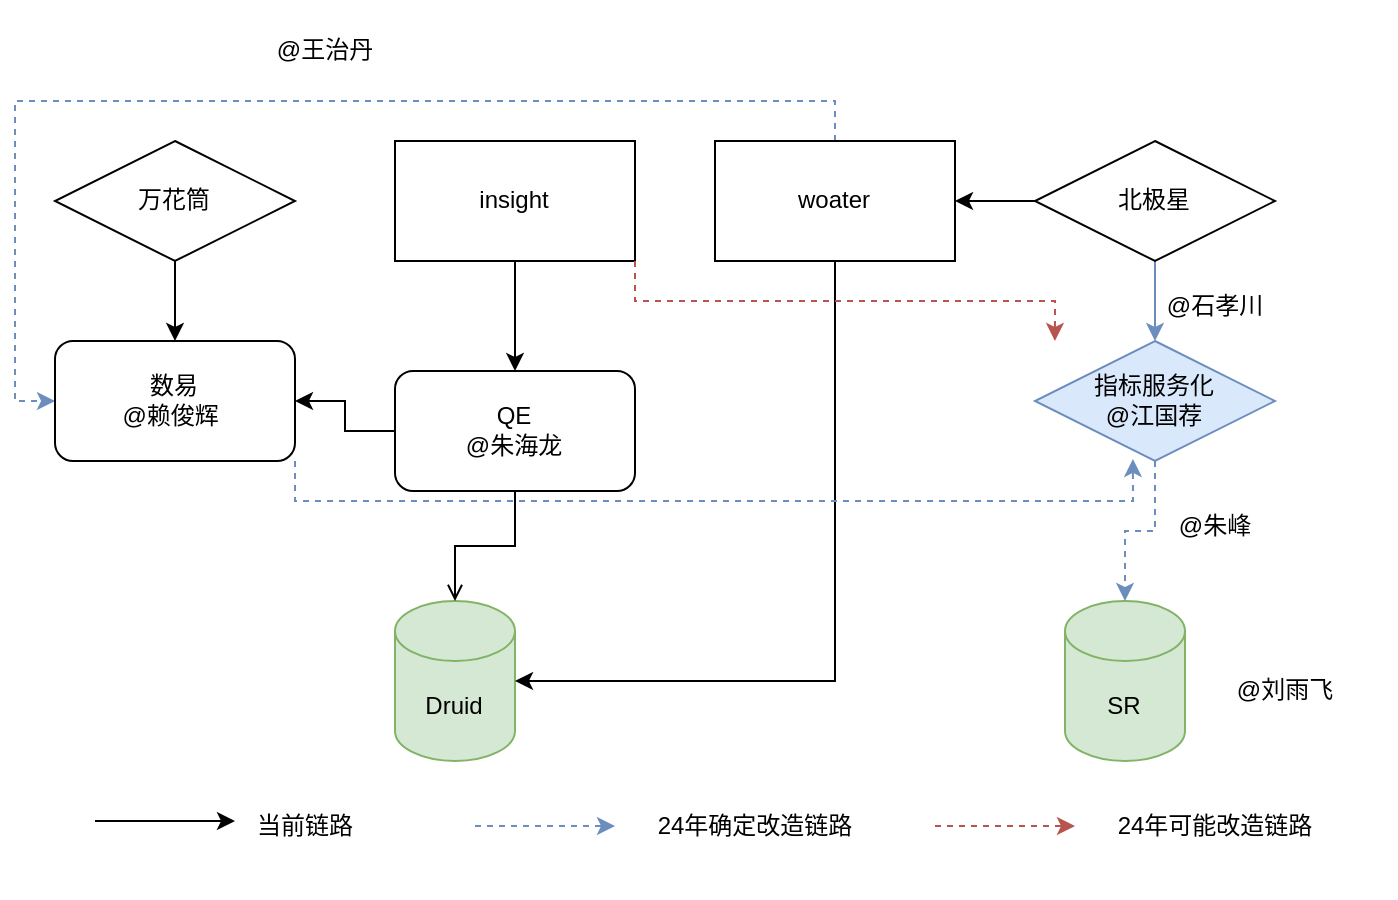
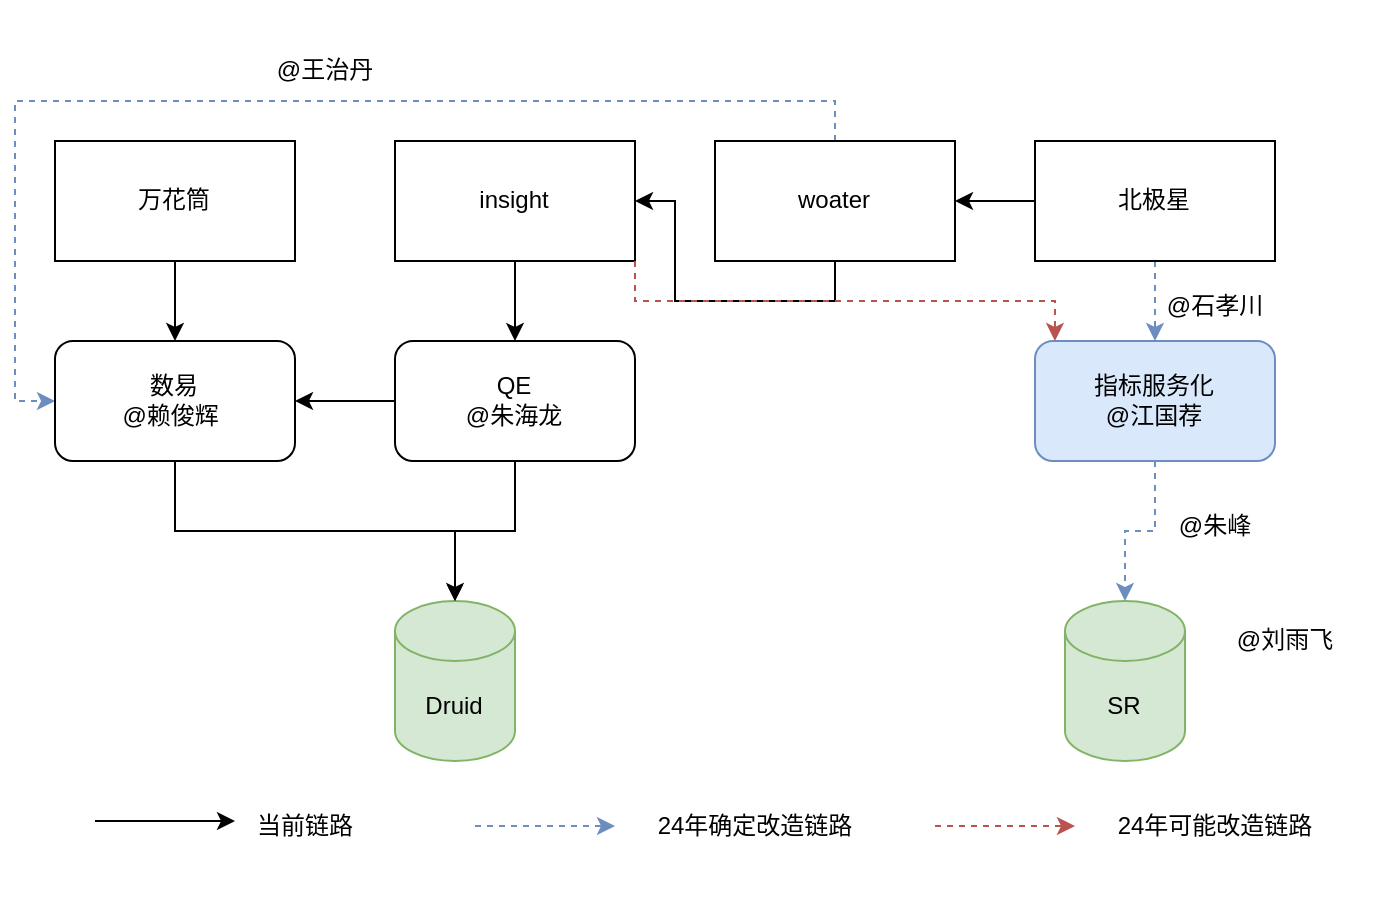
node "@王治丹": moved (325, 51) -> (325, 71)
node "万花筒": shape diamond -> rectangle
node "北极星": shape diamond -> rectangle
edge "北极星" -> "指标服务化 @江国荐": style solid -> dashed
node "指标服务化 @江国荐": shape diamond -> rounded rectangle
node "QE @朱海龙": moved (515, 431) -> (515, 401)
edge "数易 @赖俊辉" -> "指标服务化 @江国荐": removed
edge "数易 @赖俊辉" -> "Druid": added
edge "woater" -> "Druid": now "woater" -> "insight"
node "@刘雨飞": moved (1285, 691) -> (1285, 641)
